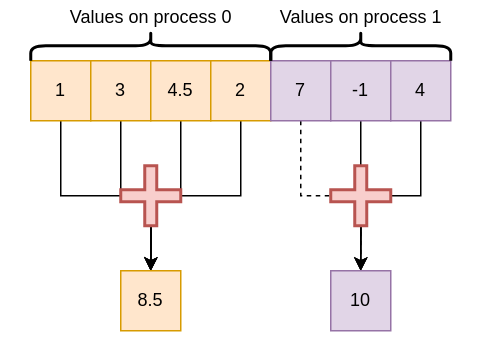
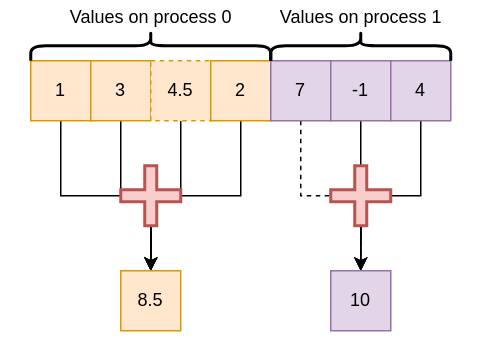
node "4.5": style solid -> dashed
